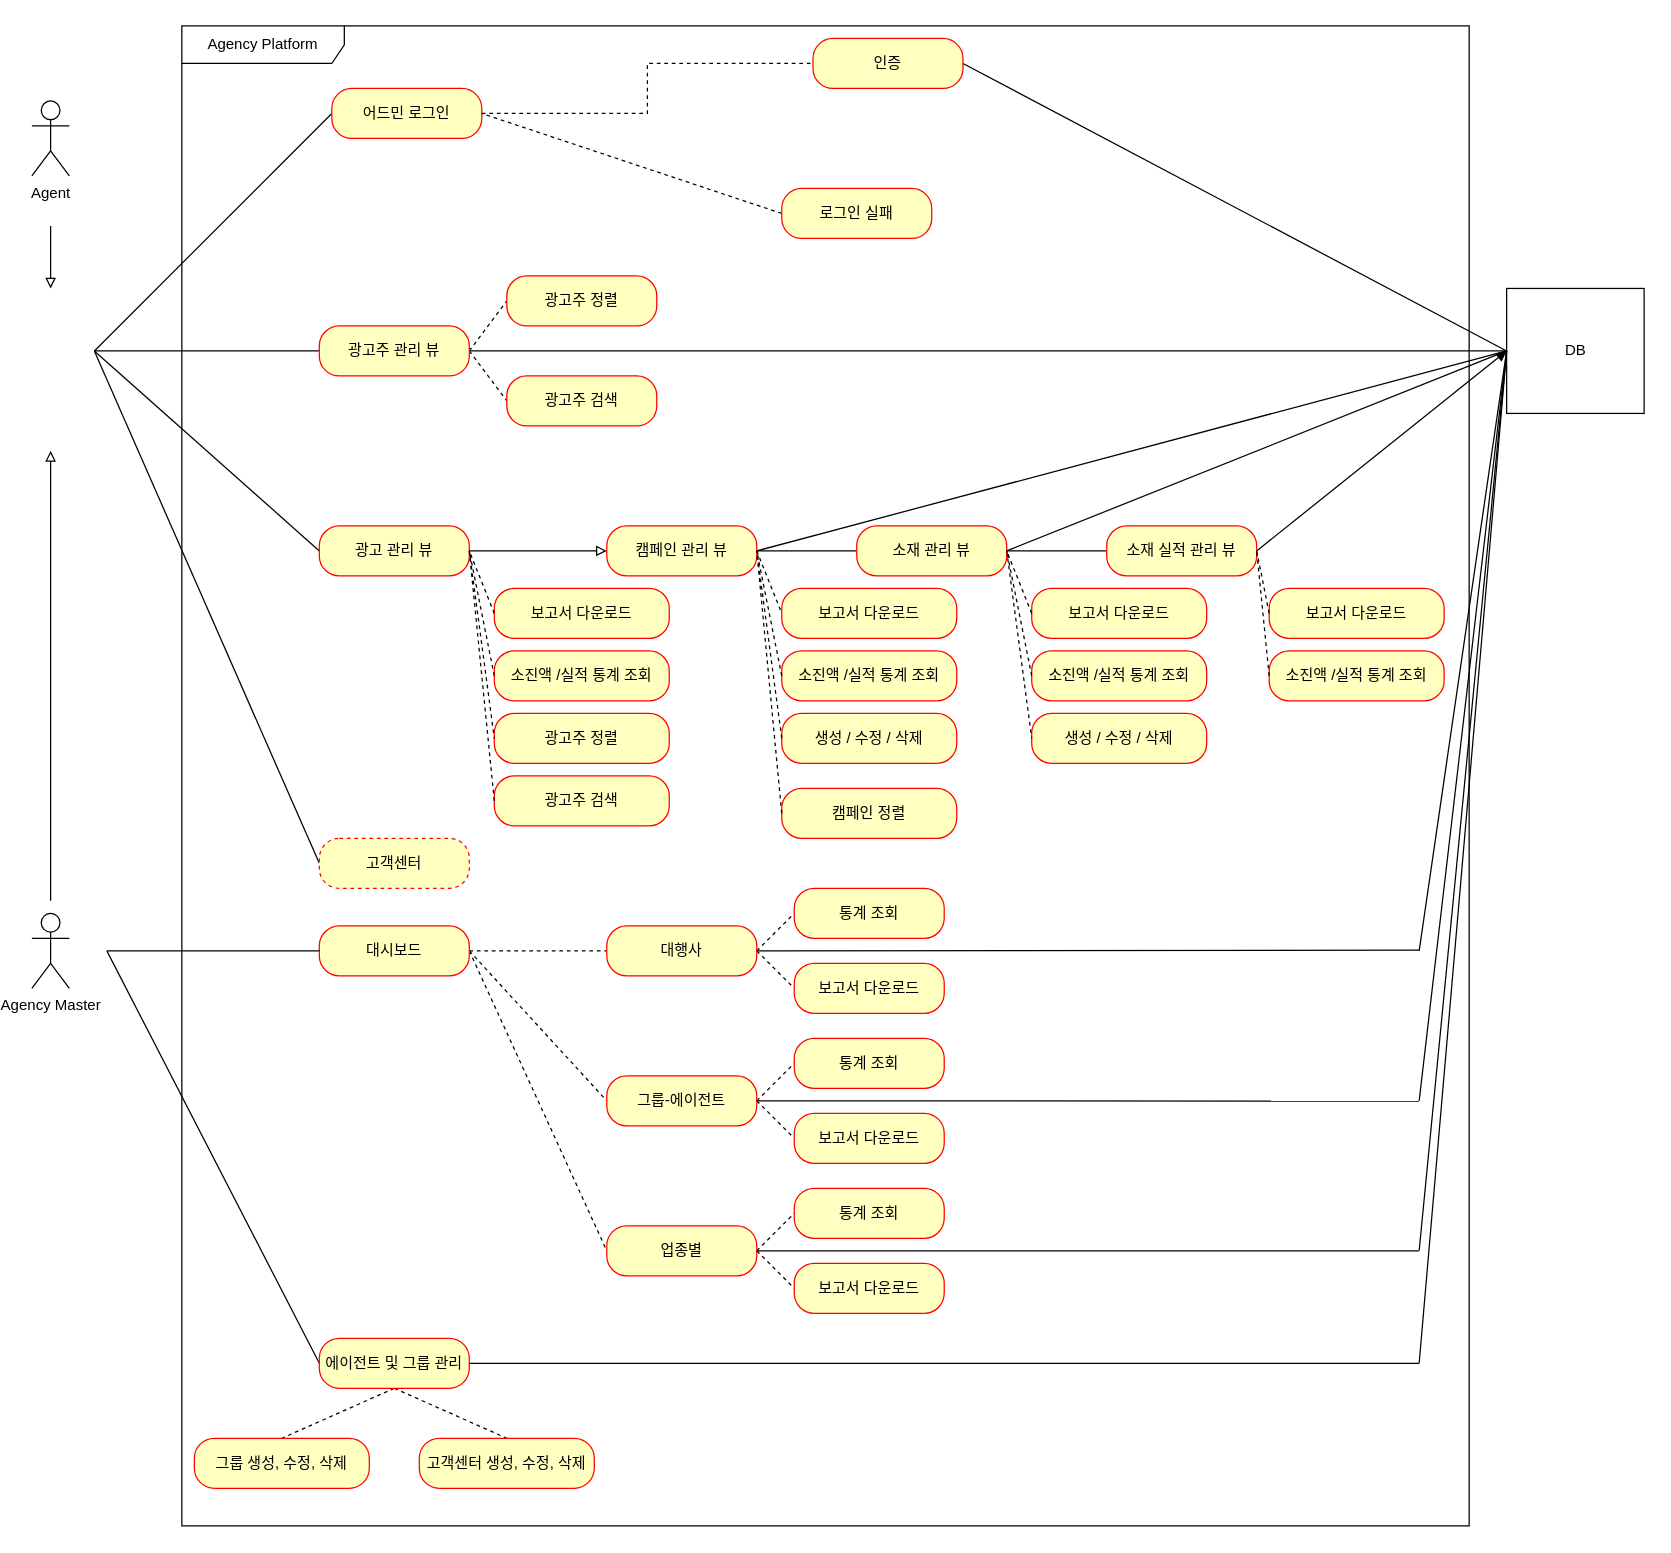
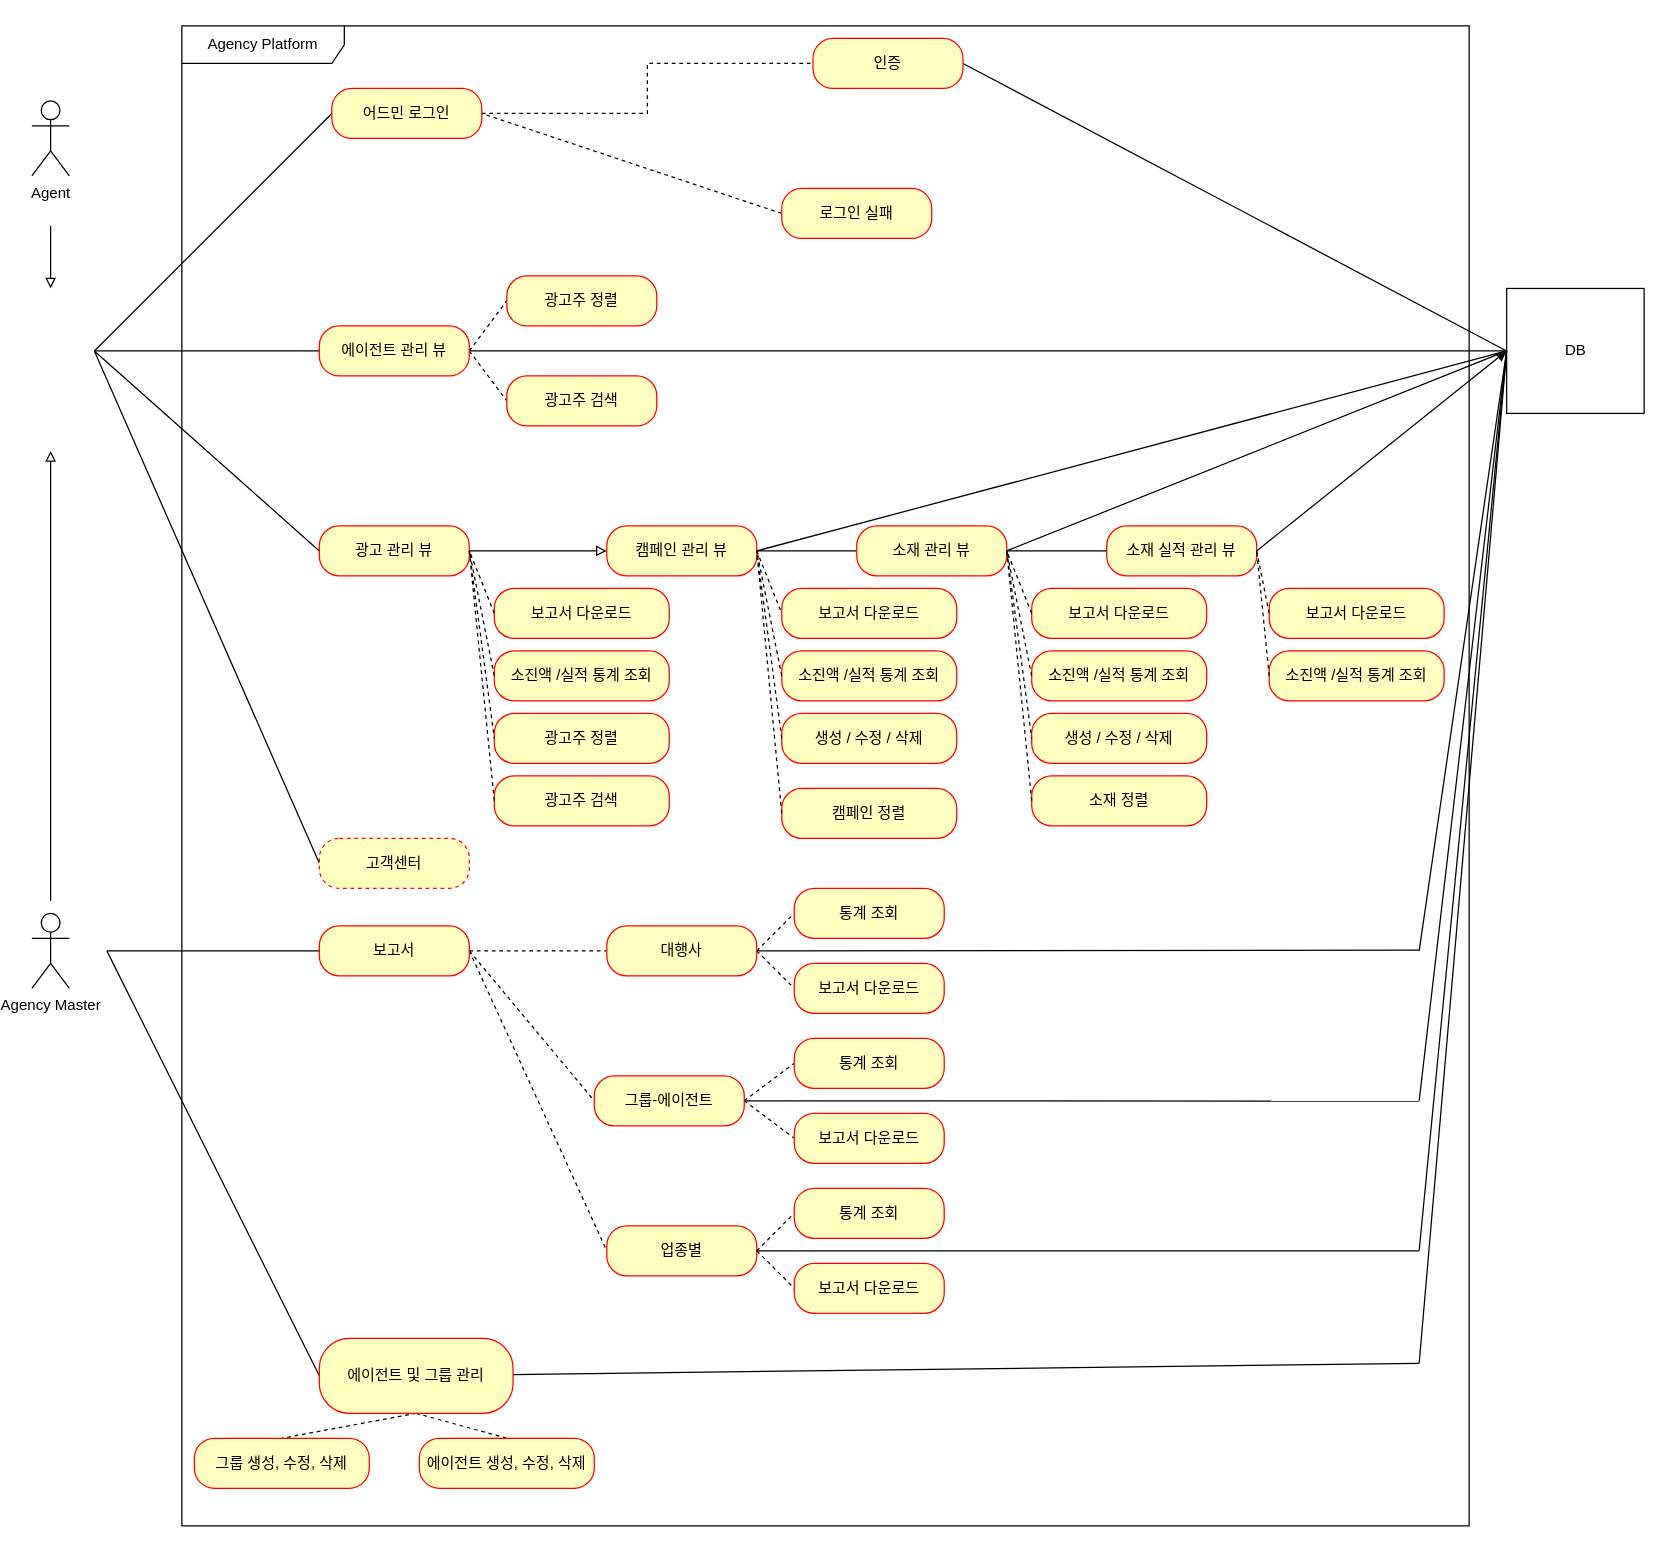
node "광고주 관리 뷰": label "광고주 관리 뷰" -> "에이전트 관리 뷰"
edge "소재 관리 뷰" -- "소재 정렬": added
node "소재 정렬": added
node "대시보드": label "대시보드" -> "보고서"
node "그룹-에이전트": moved (682, 1101) -> (669, 1101)
node "에이전트 및 그룹 관리": size 150x50 -> 194x75
node "고객센터 생성, 수정, 삭제": label "고객센터 생성, 수정, 삭제" -> "에이전트 생성, 수정, 삭제"
